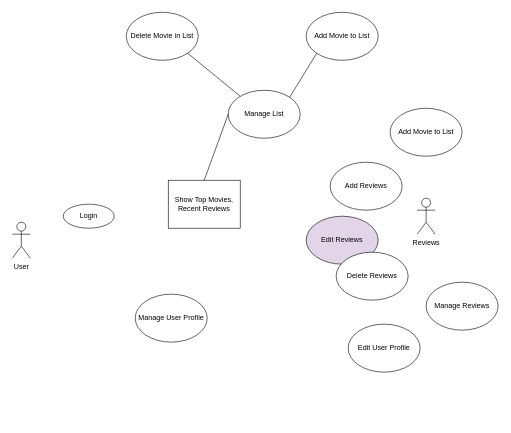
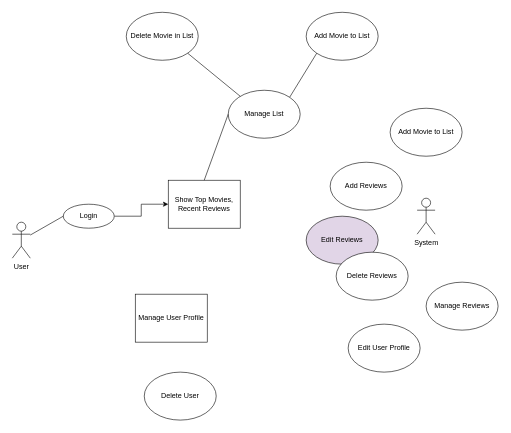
edge "Login" -> "Show Top Movies, Recent Reviews": added
edge "Login" -- "User": added
node "Reviews": label "Reviews" -> "System"
node "Manage User Profile": shape ellipse -> rectangle
node "Delete User": added
